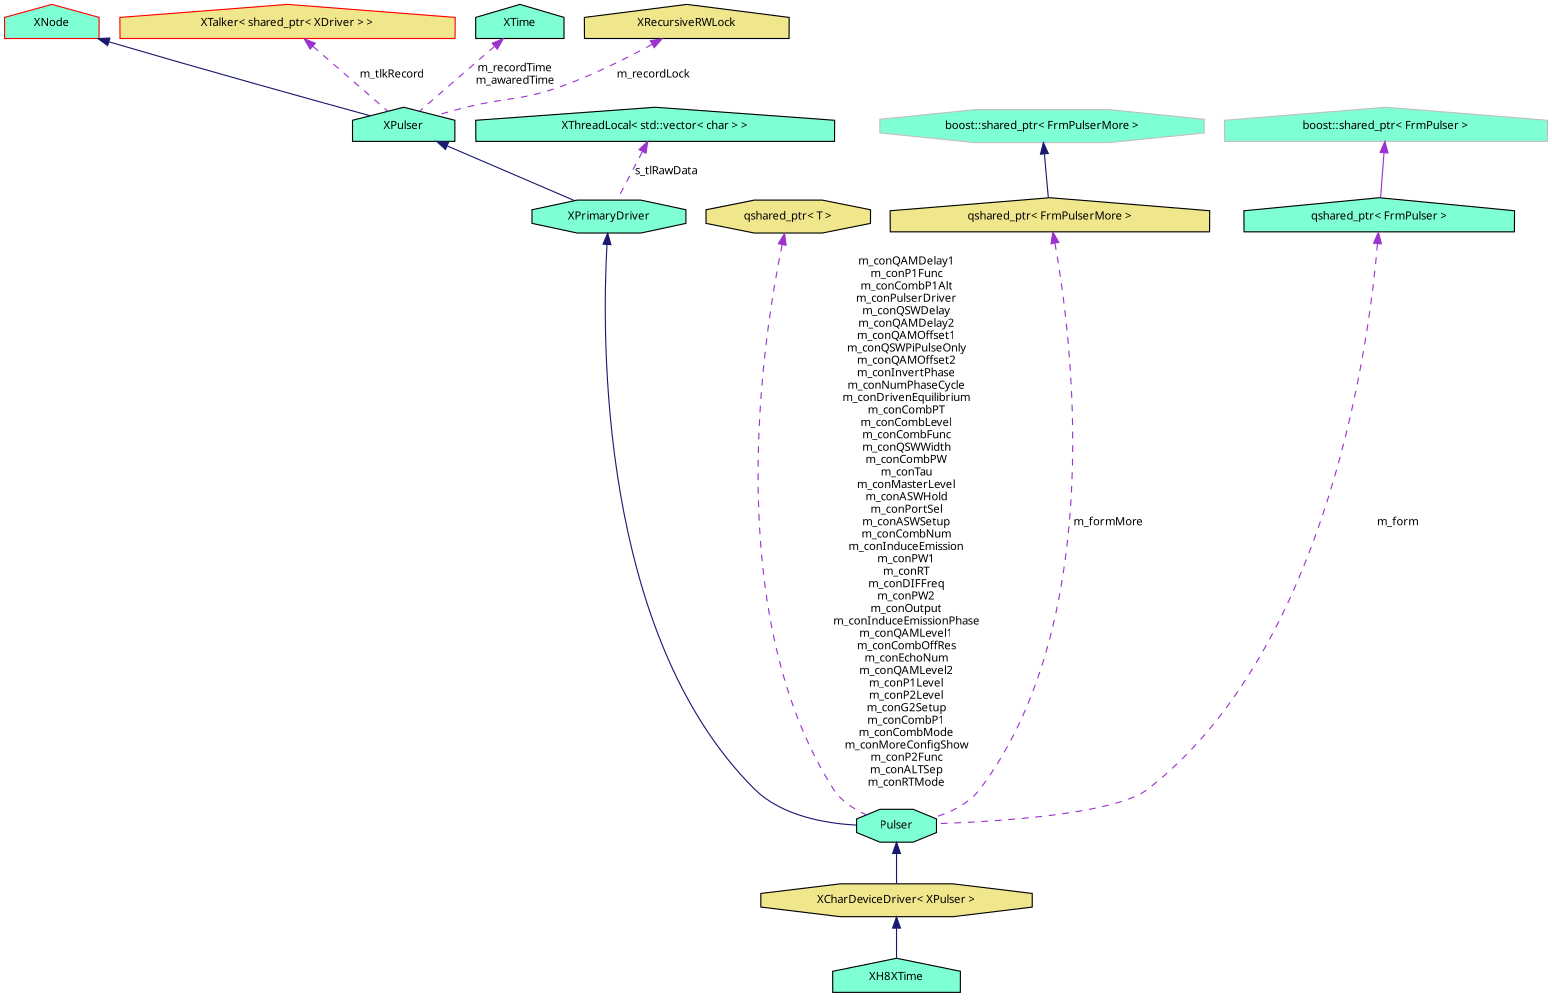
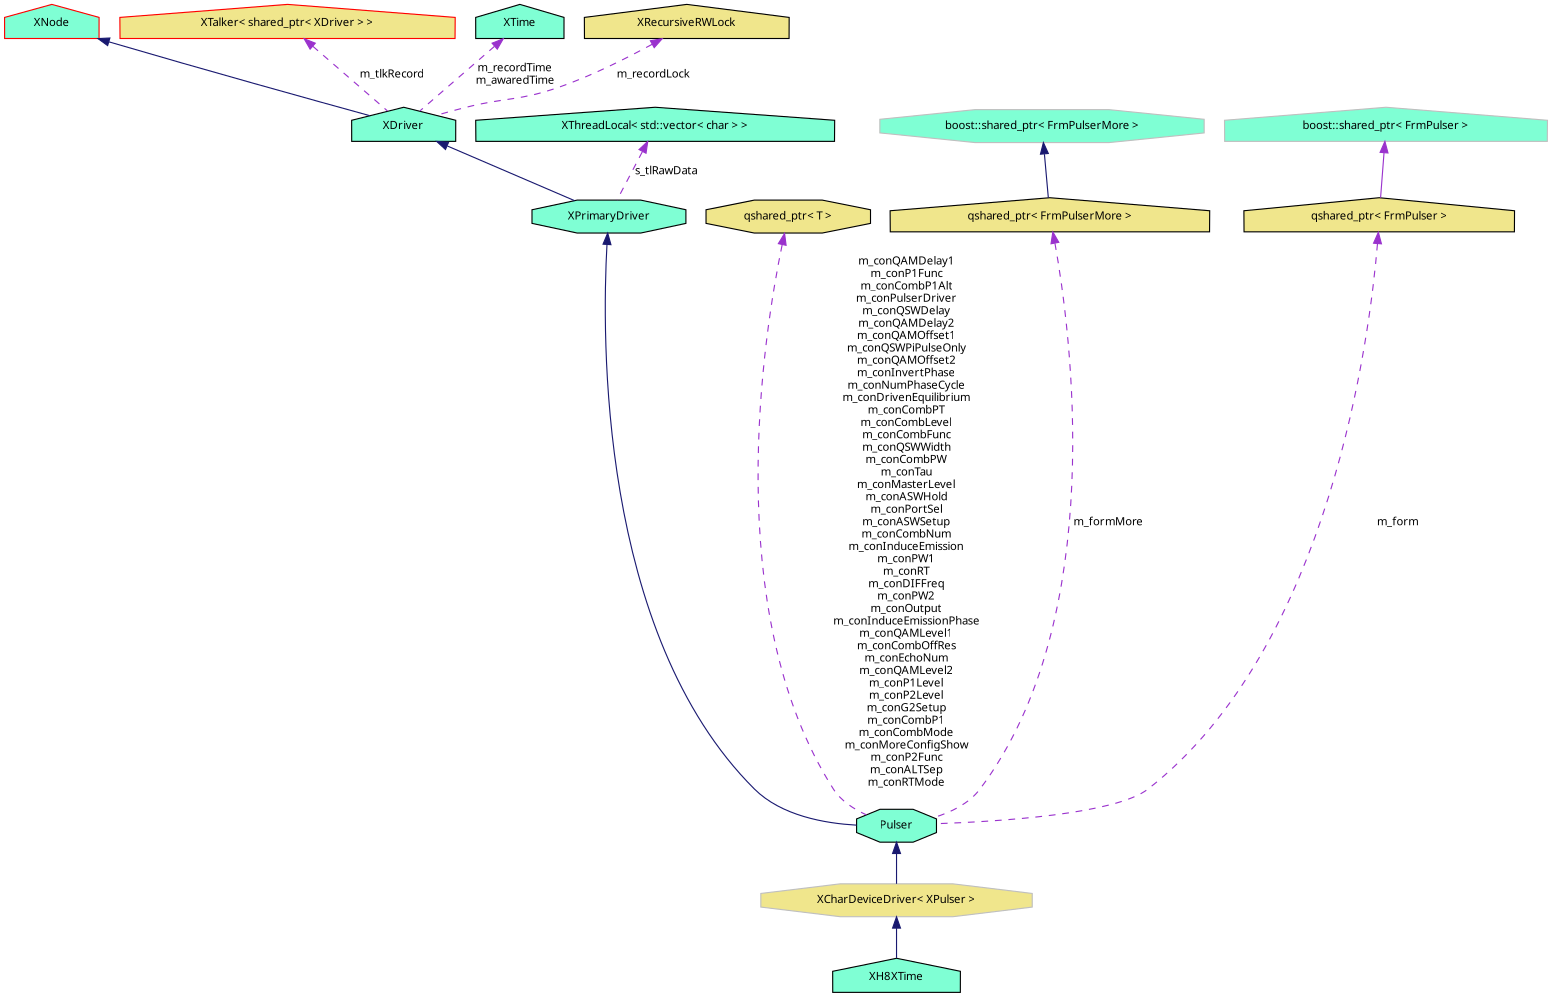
node "XPulser": label "XPulser" -> "XDriver"
node "qshared_ptr< FrmPulser >": fillcolor aquamarine -> khaki
node "XCharDeviceDriver< XPulser >": color black -> grey75
